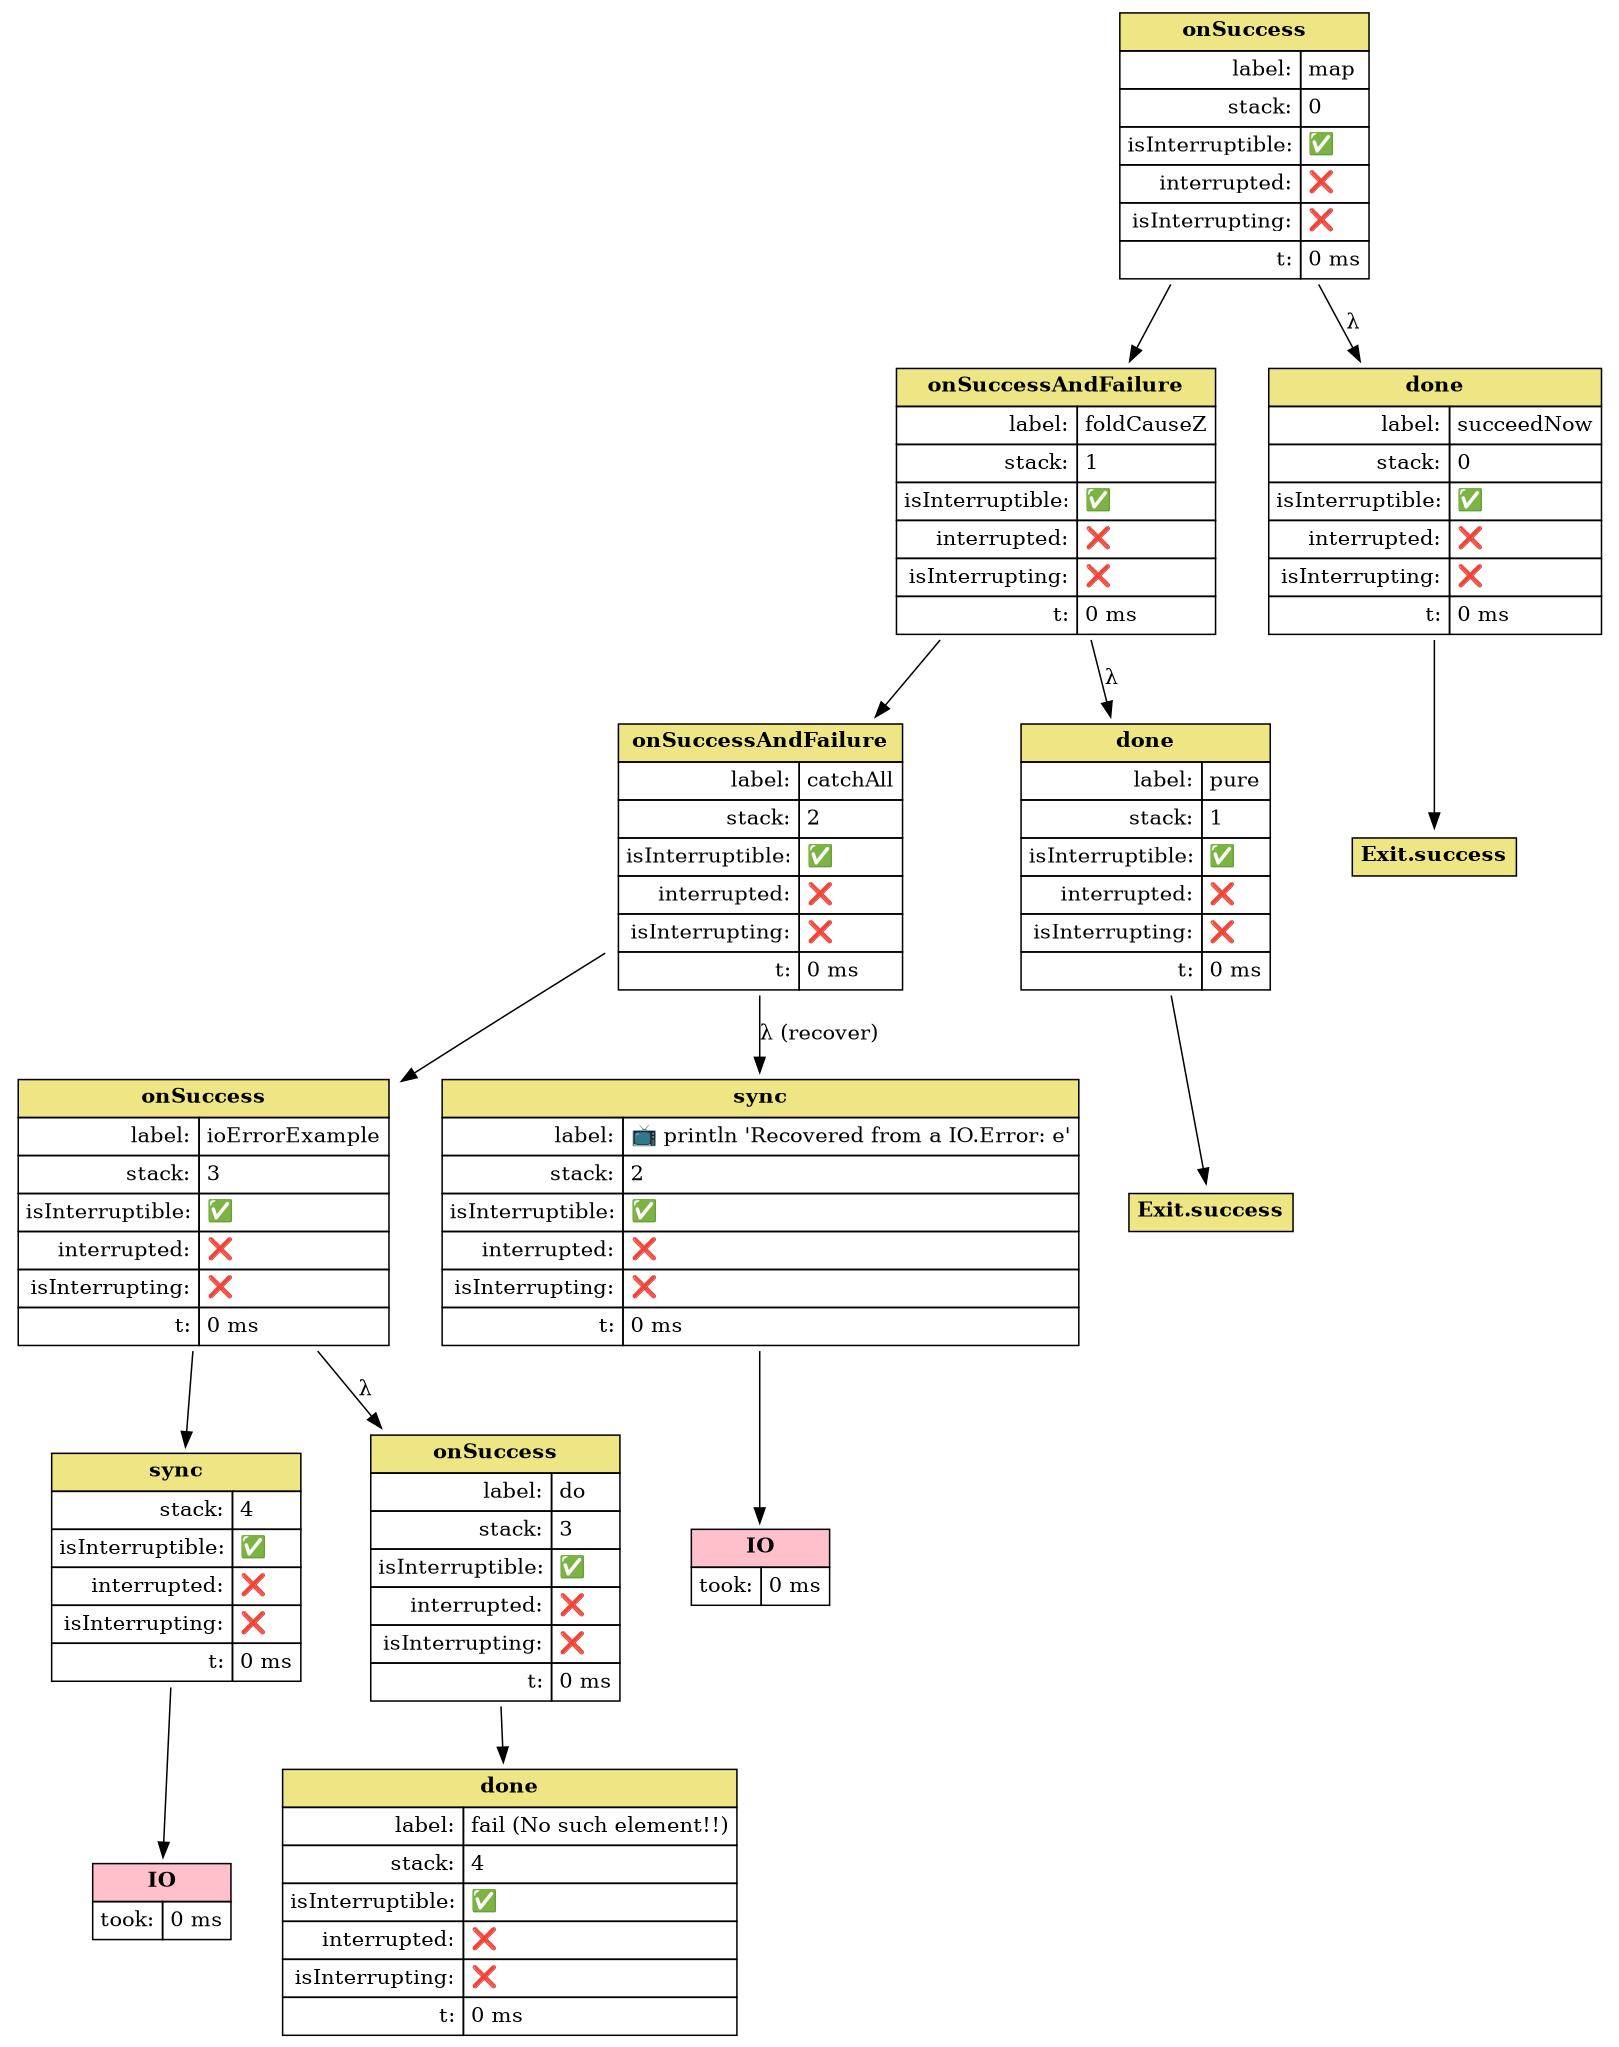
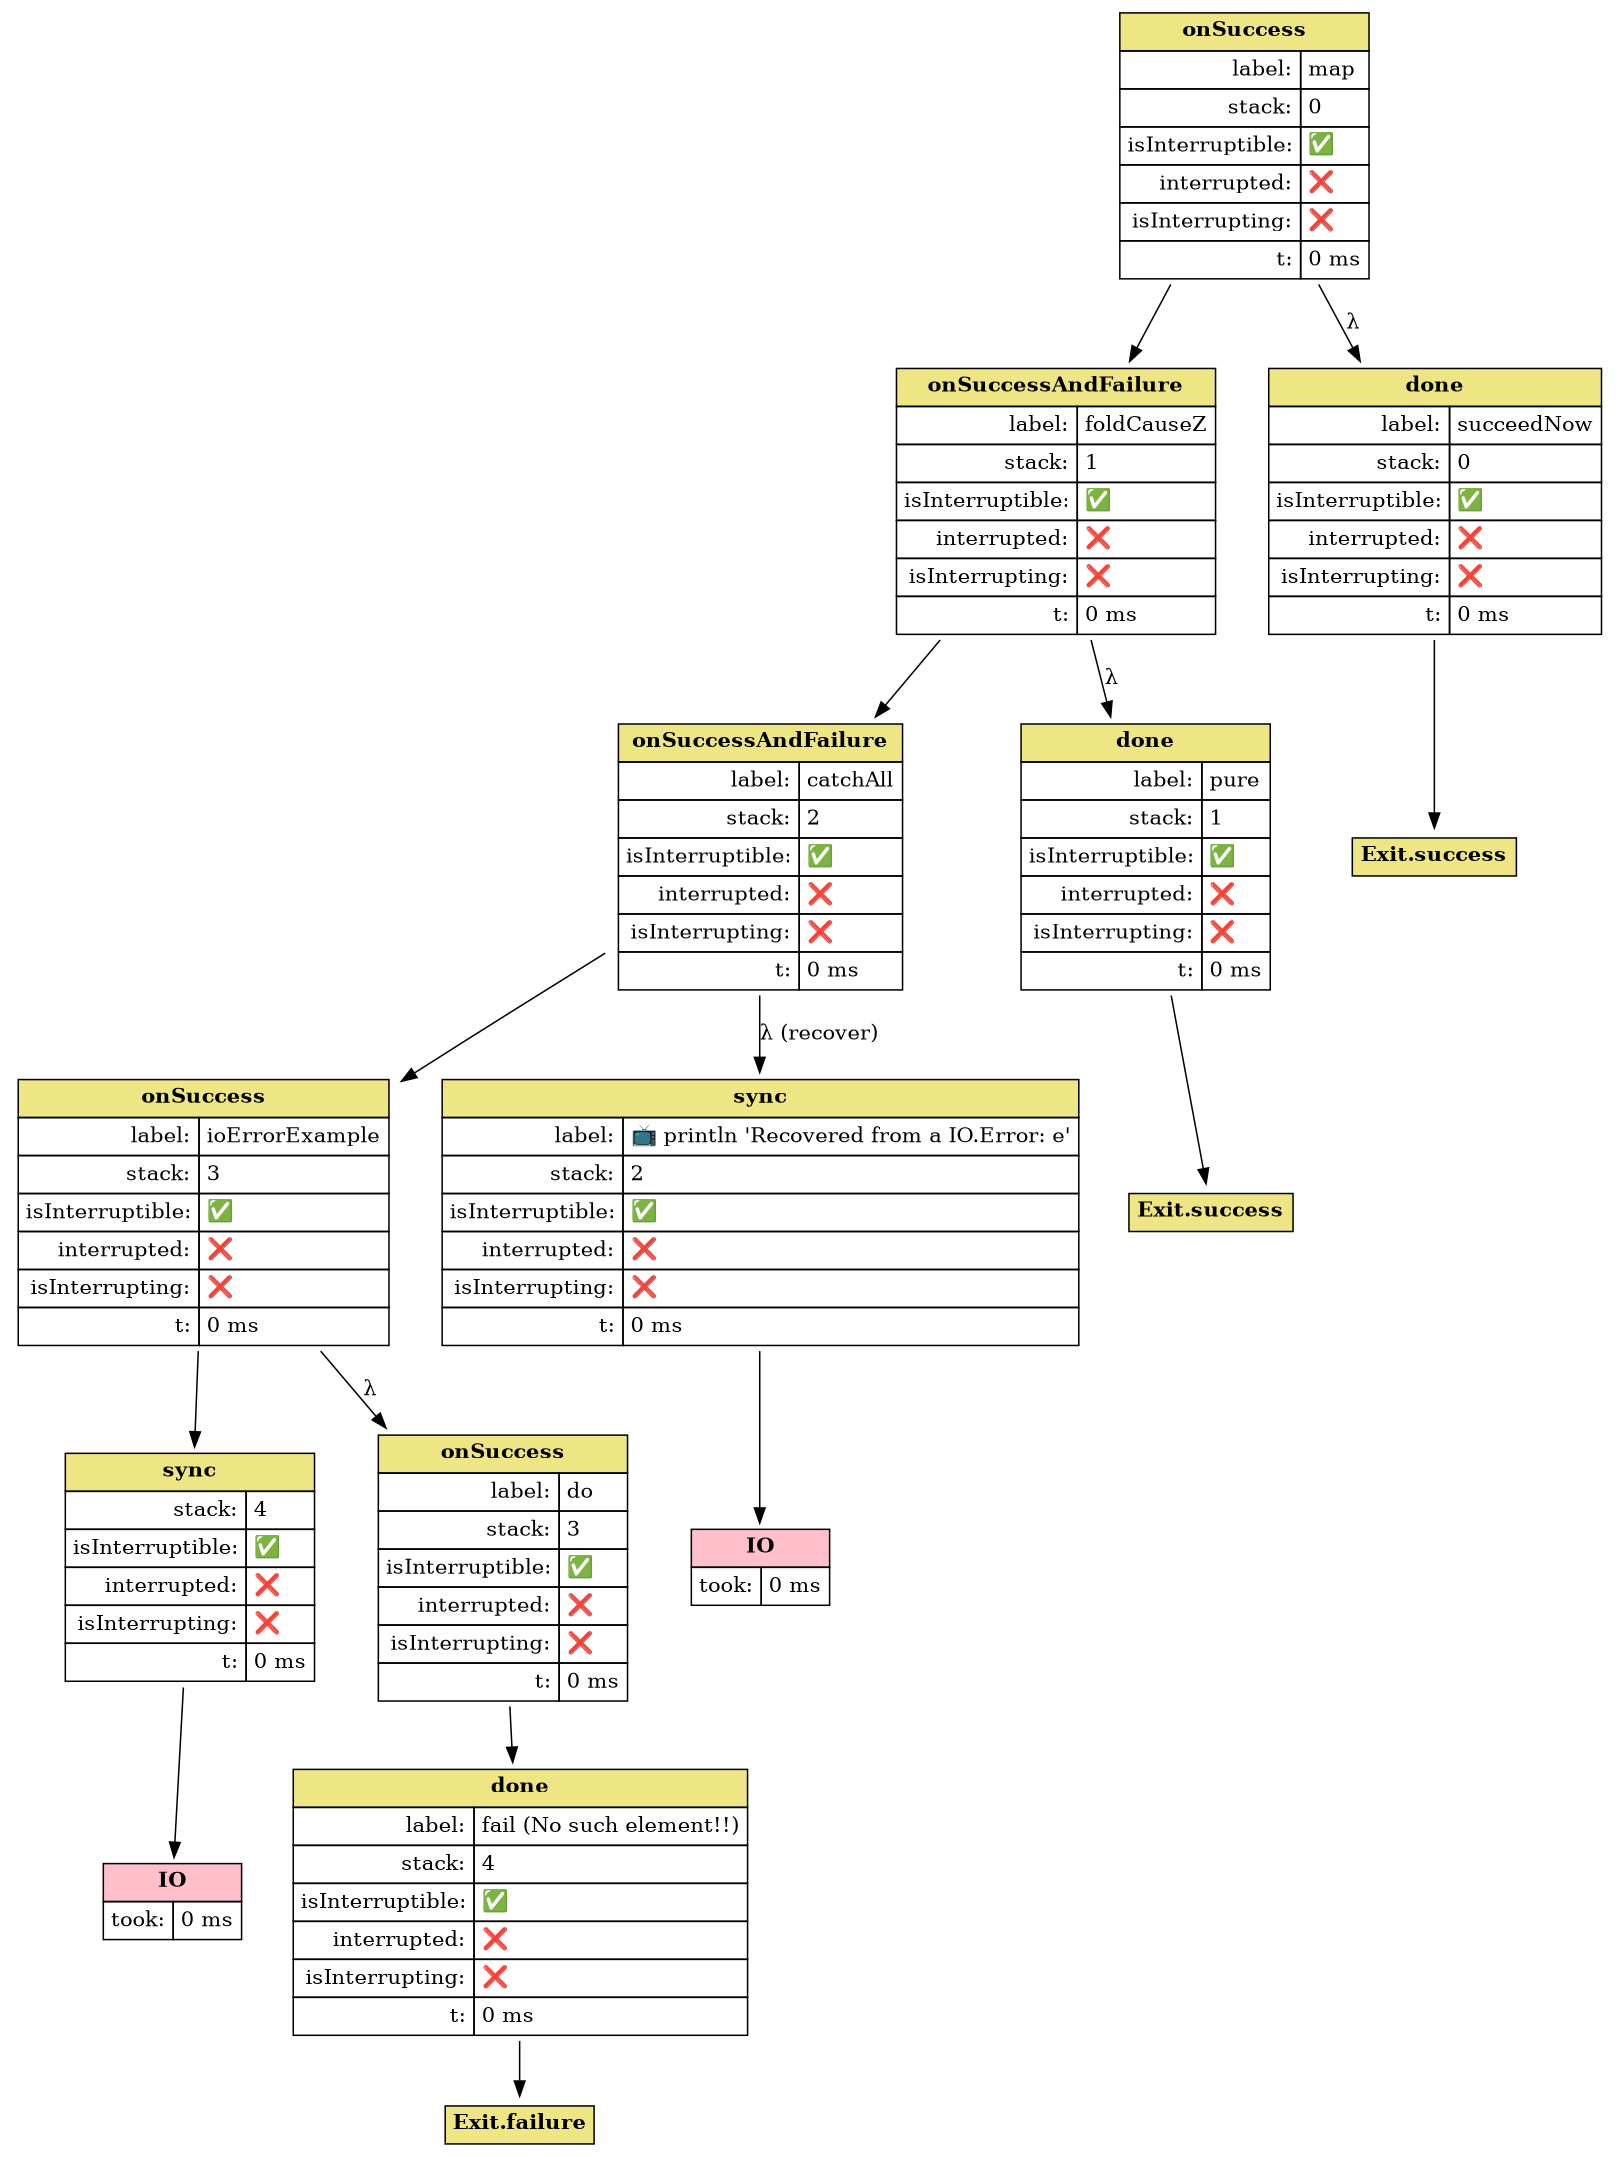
node "Exit.failure": added
